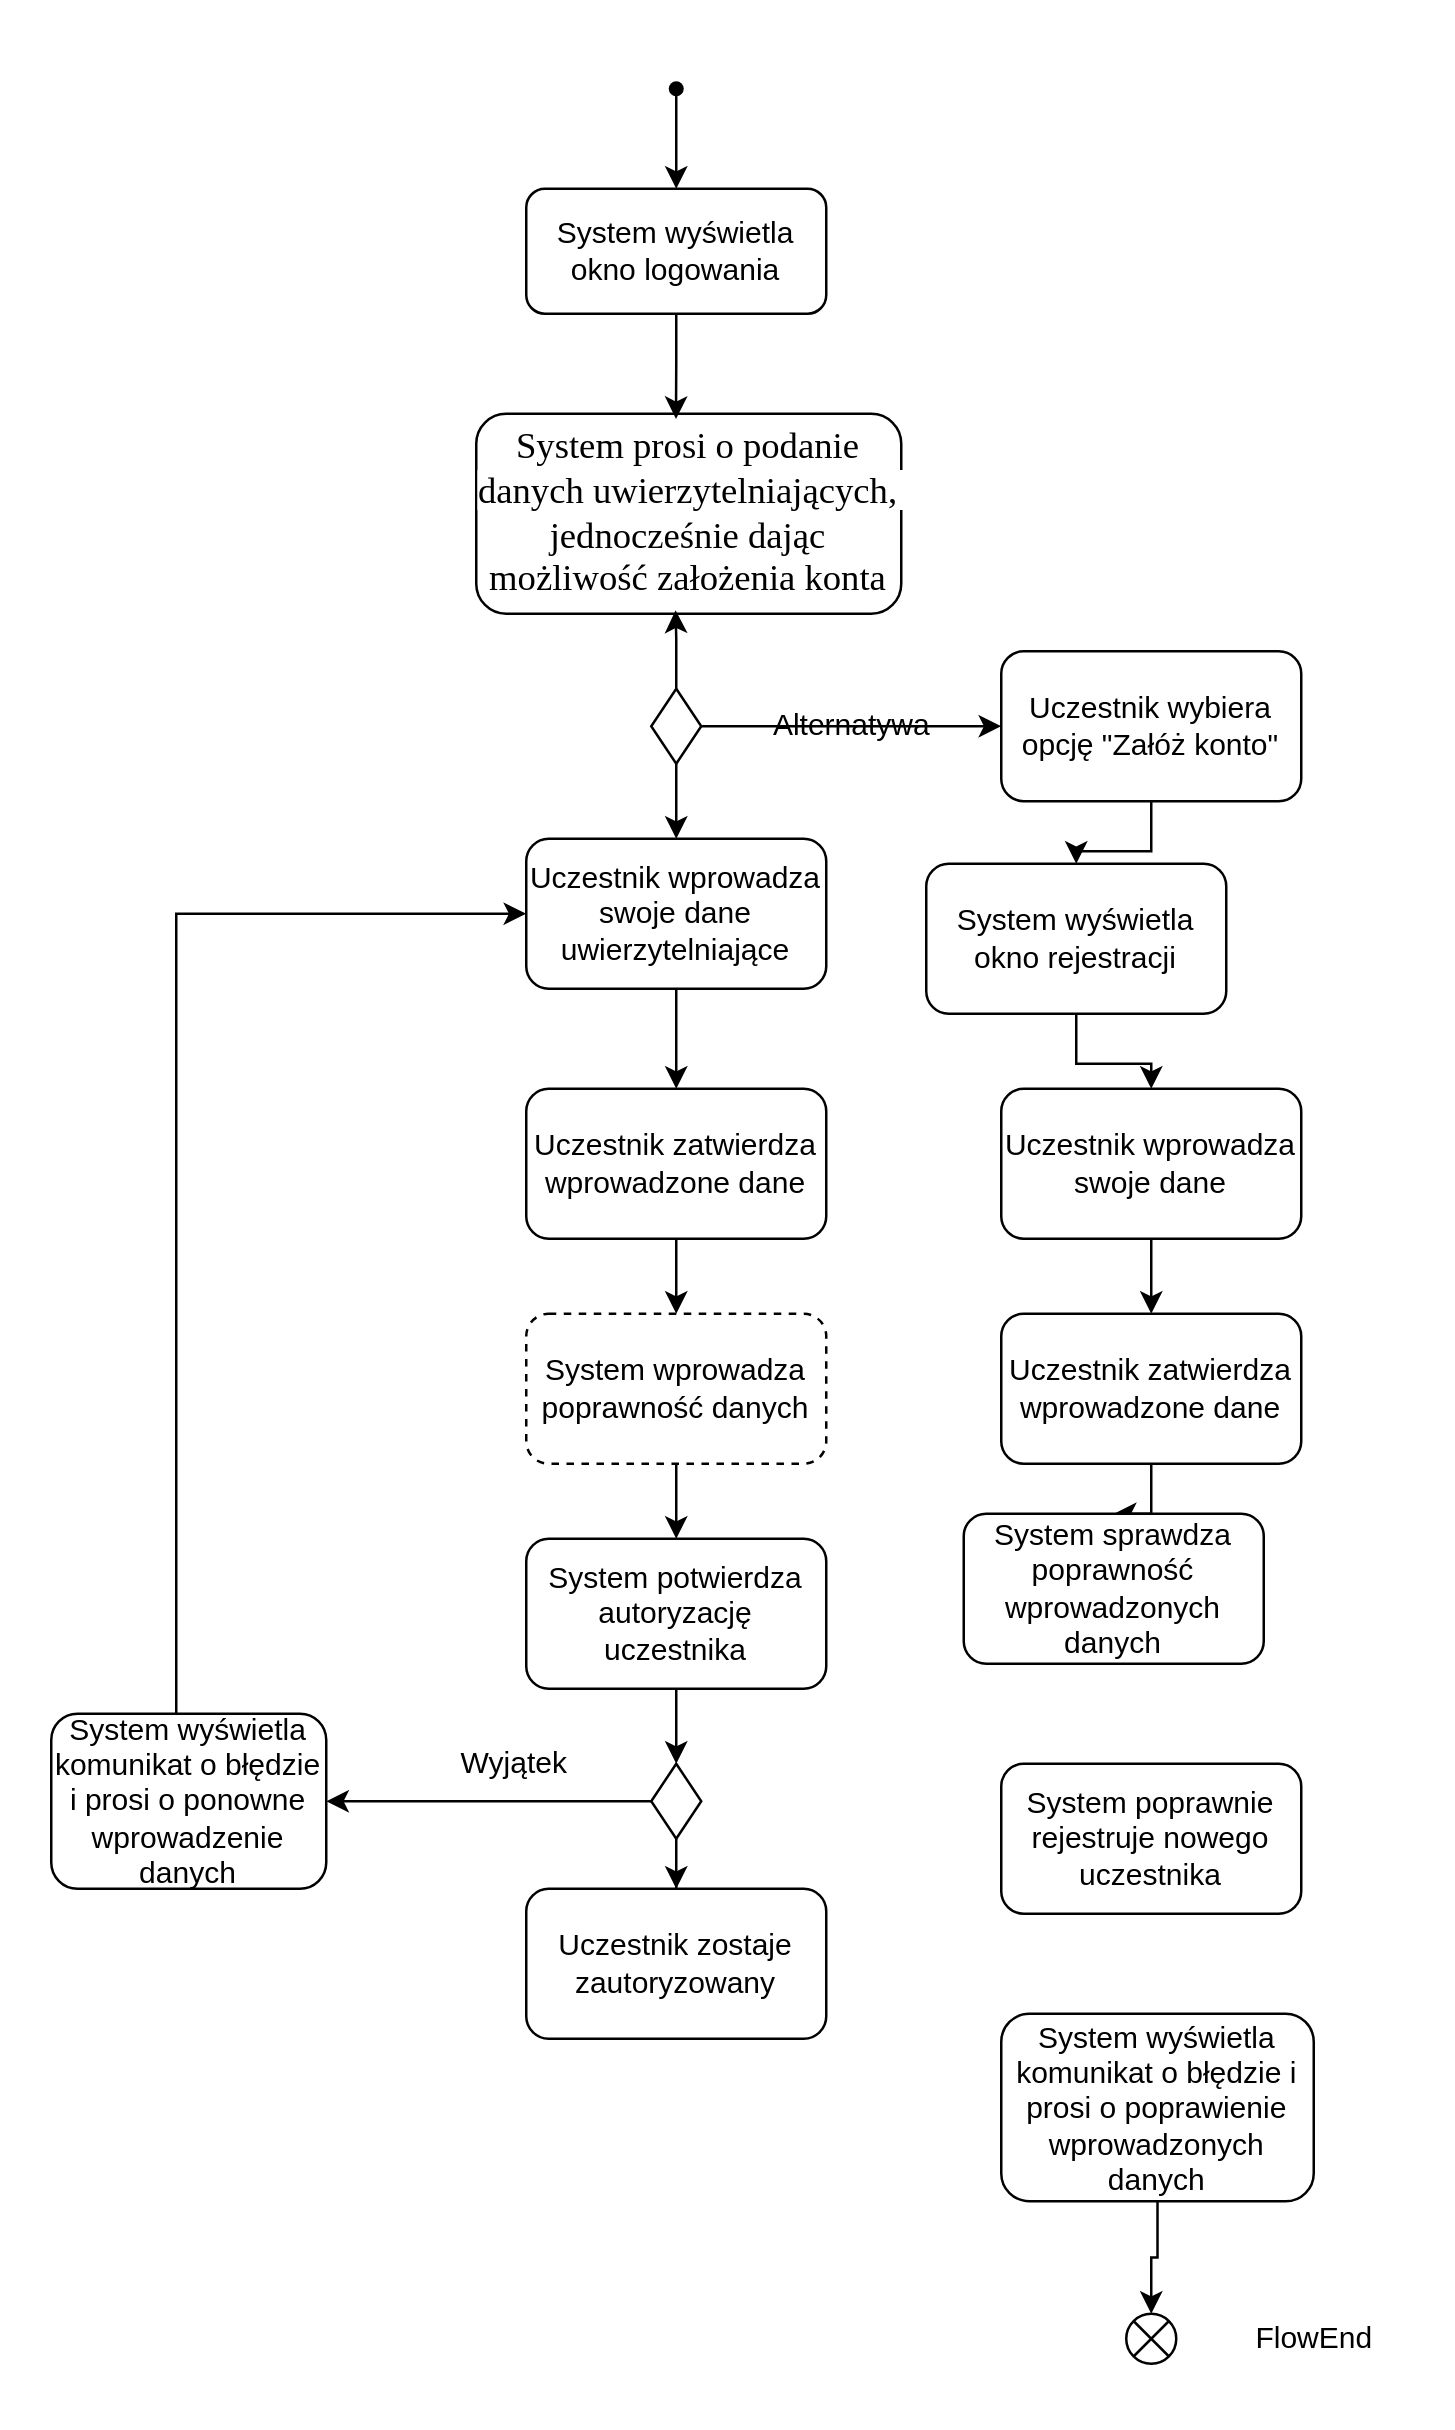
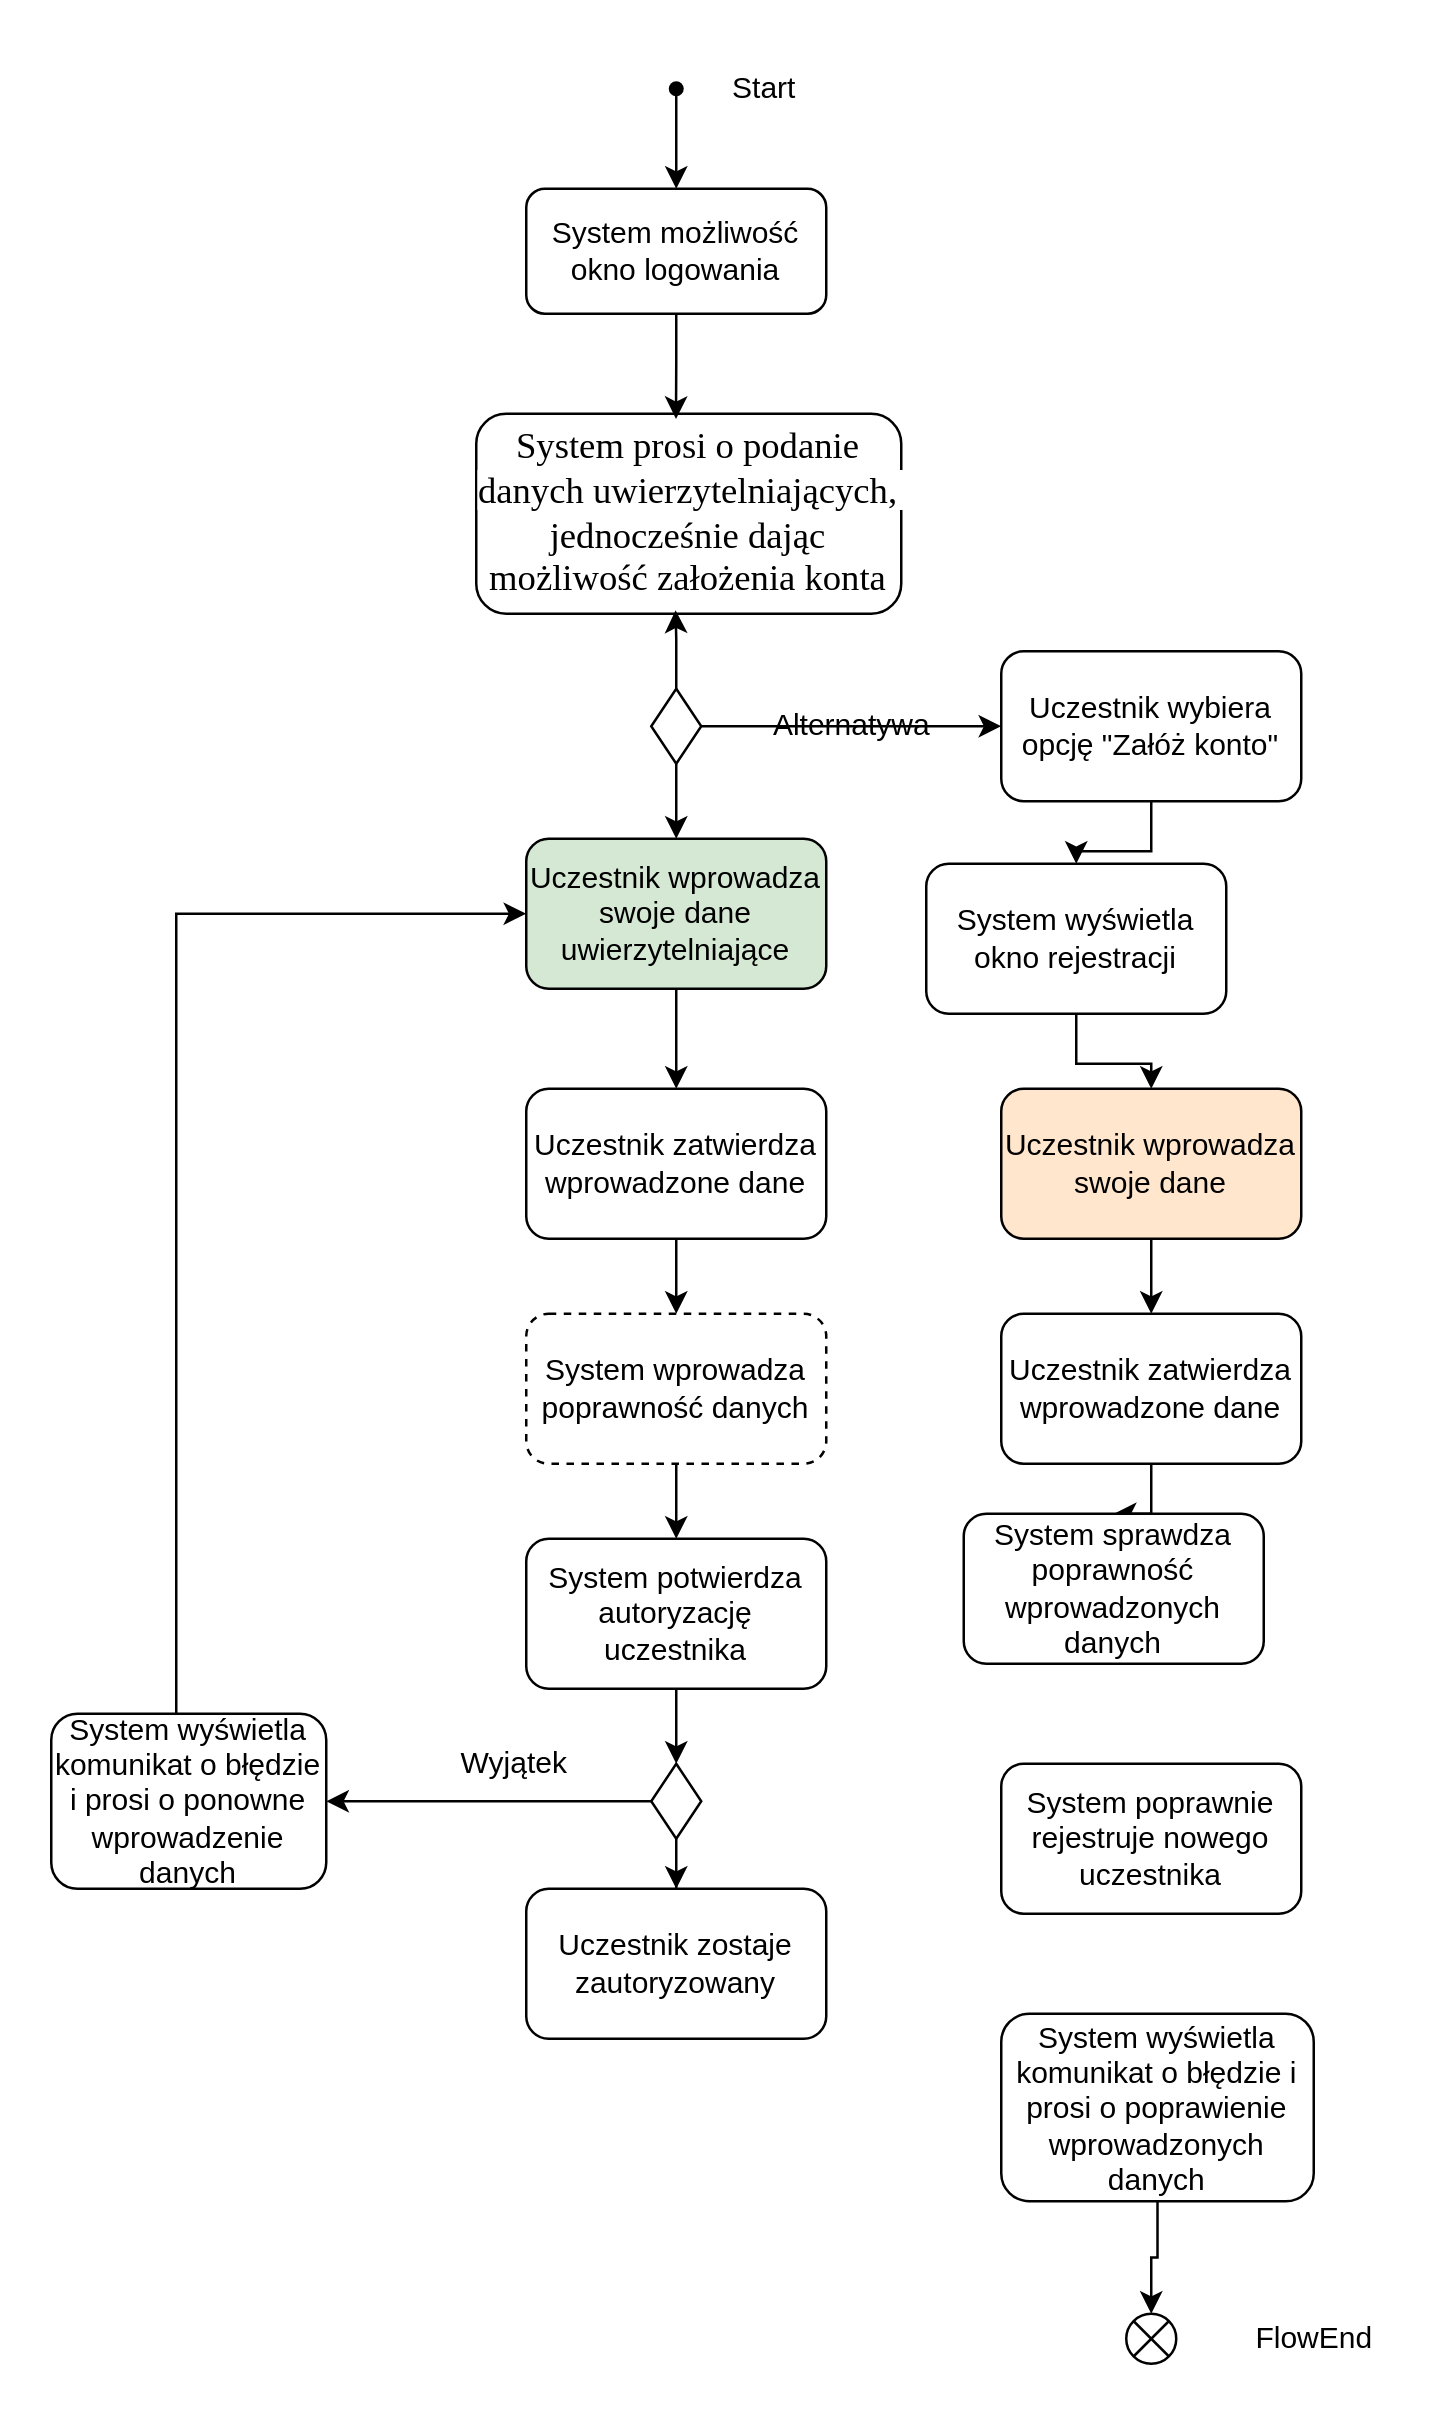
node "Start": added
node "System wyświetla okno logowania": label "System wyświetla okno logowania" -> "System możliwość okno logowania"
node "Uczestnik wprowadza swoje dane uwierzytelniające": fillcolor #ffffff -> #d5e8d4
node "Uczestnik wprowadza swoje dane": fillcolor #ffffff -> #ffe6cc
